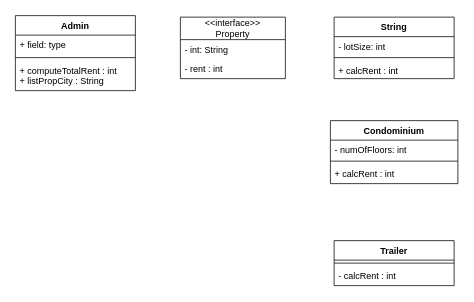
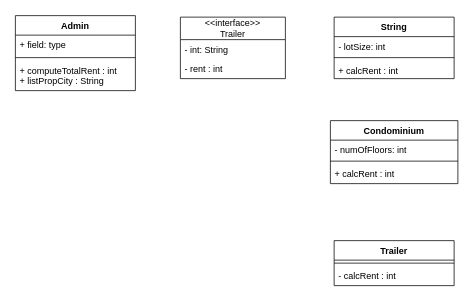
node "<<interface>> Property": label "<<interface>> Property" -> "<<interface>> Trailer"
